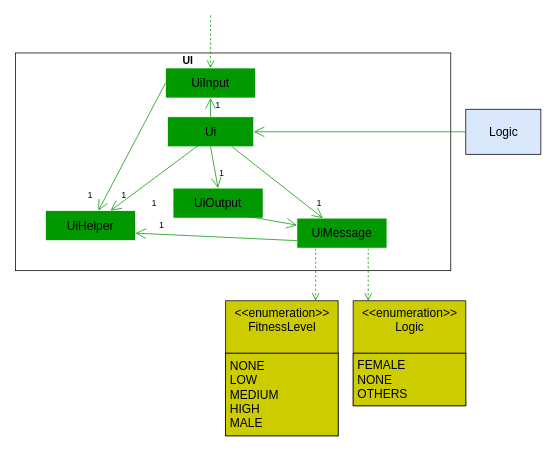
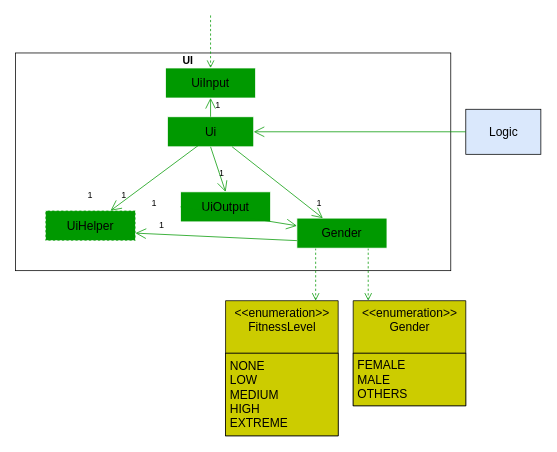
edge "UiInput" -> "UiHelper": removed
node "UiOutput": moved (218, 203) -> (225, 207)
node "UiHelper": style solid -> dashed
node "UiMessage": label "UiMessage" -> "Gender"
node "<<enumeration>> Logic": label "<<enumeration>> Logic" -> "<<enumeration>> Gender"
node "FEMALE NONE OTHERS": label "FEMALE NONE OTHERS" -> "FEMALE MALE OTHERS"
node "NONE LOW MEDIUM HIGH MALE": label "NONE LOW MEDIUM HIGH MALE" -> "NONE LOW MEDIUM HIGH EXTREME"
